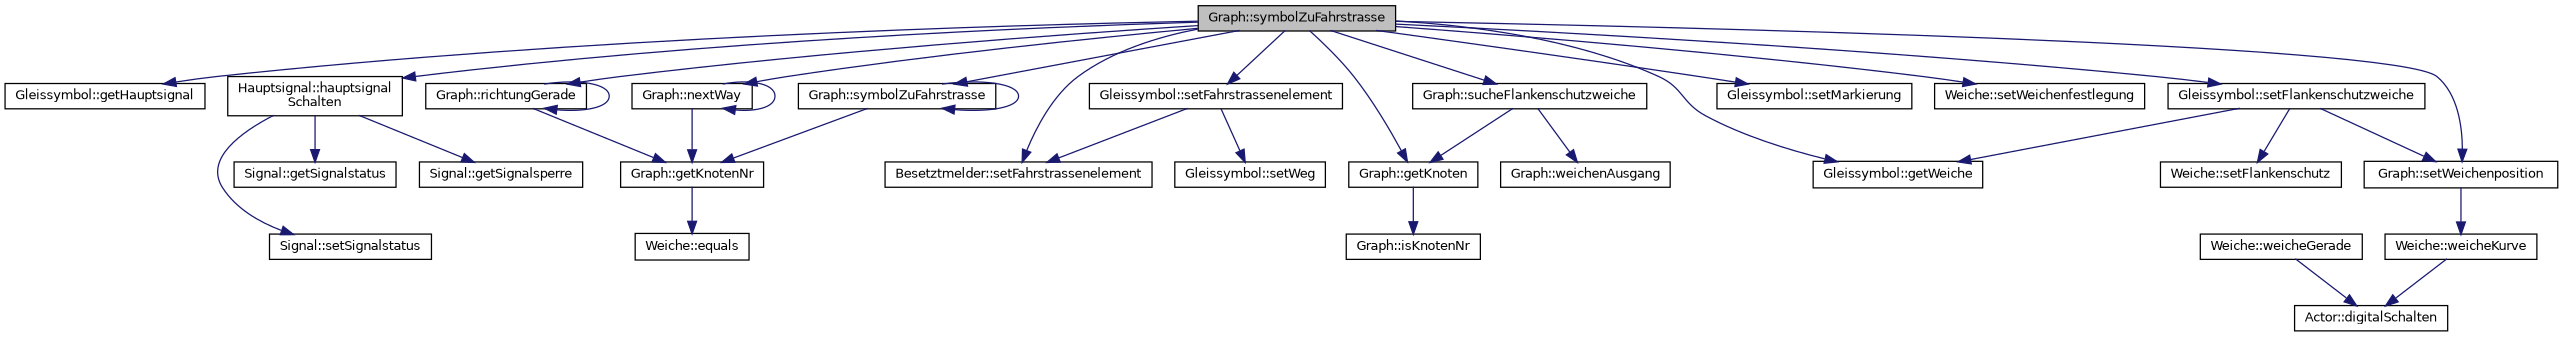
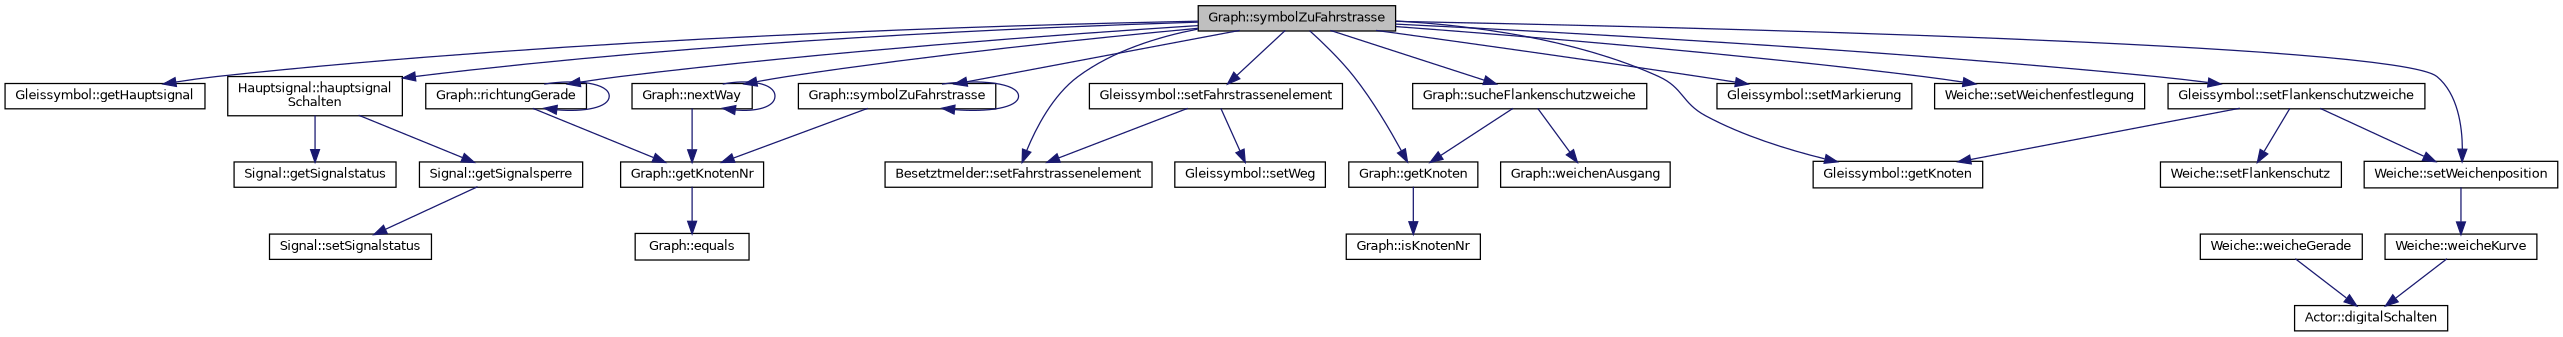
node "Gleissymbol::getWeiche": label "Gleissymbol::getWeiche" -> "Gleissymbol::getKnoten"
node "Graph::setWeichenposition": label "Graph::setWeichenposition" -> "Weiche::setWeichenposition"
edge "Hauptsignal::hauptsignal Schalten" -> "Signal::setSignalstatus": now "Signal::getSignalsperre" -> "Signal::setSignalstatus"
node "Weiche::equals": label "Weiche::equals" -> "Graph::equals"
